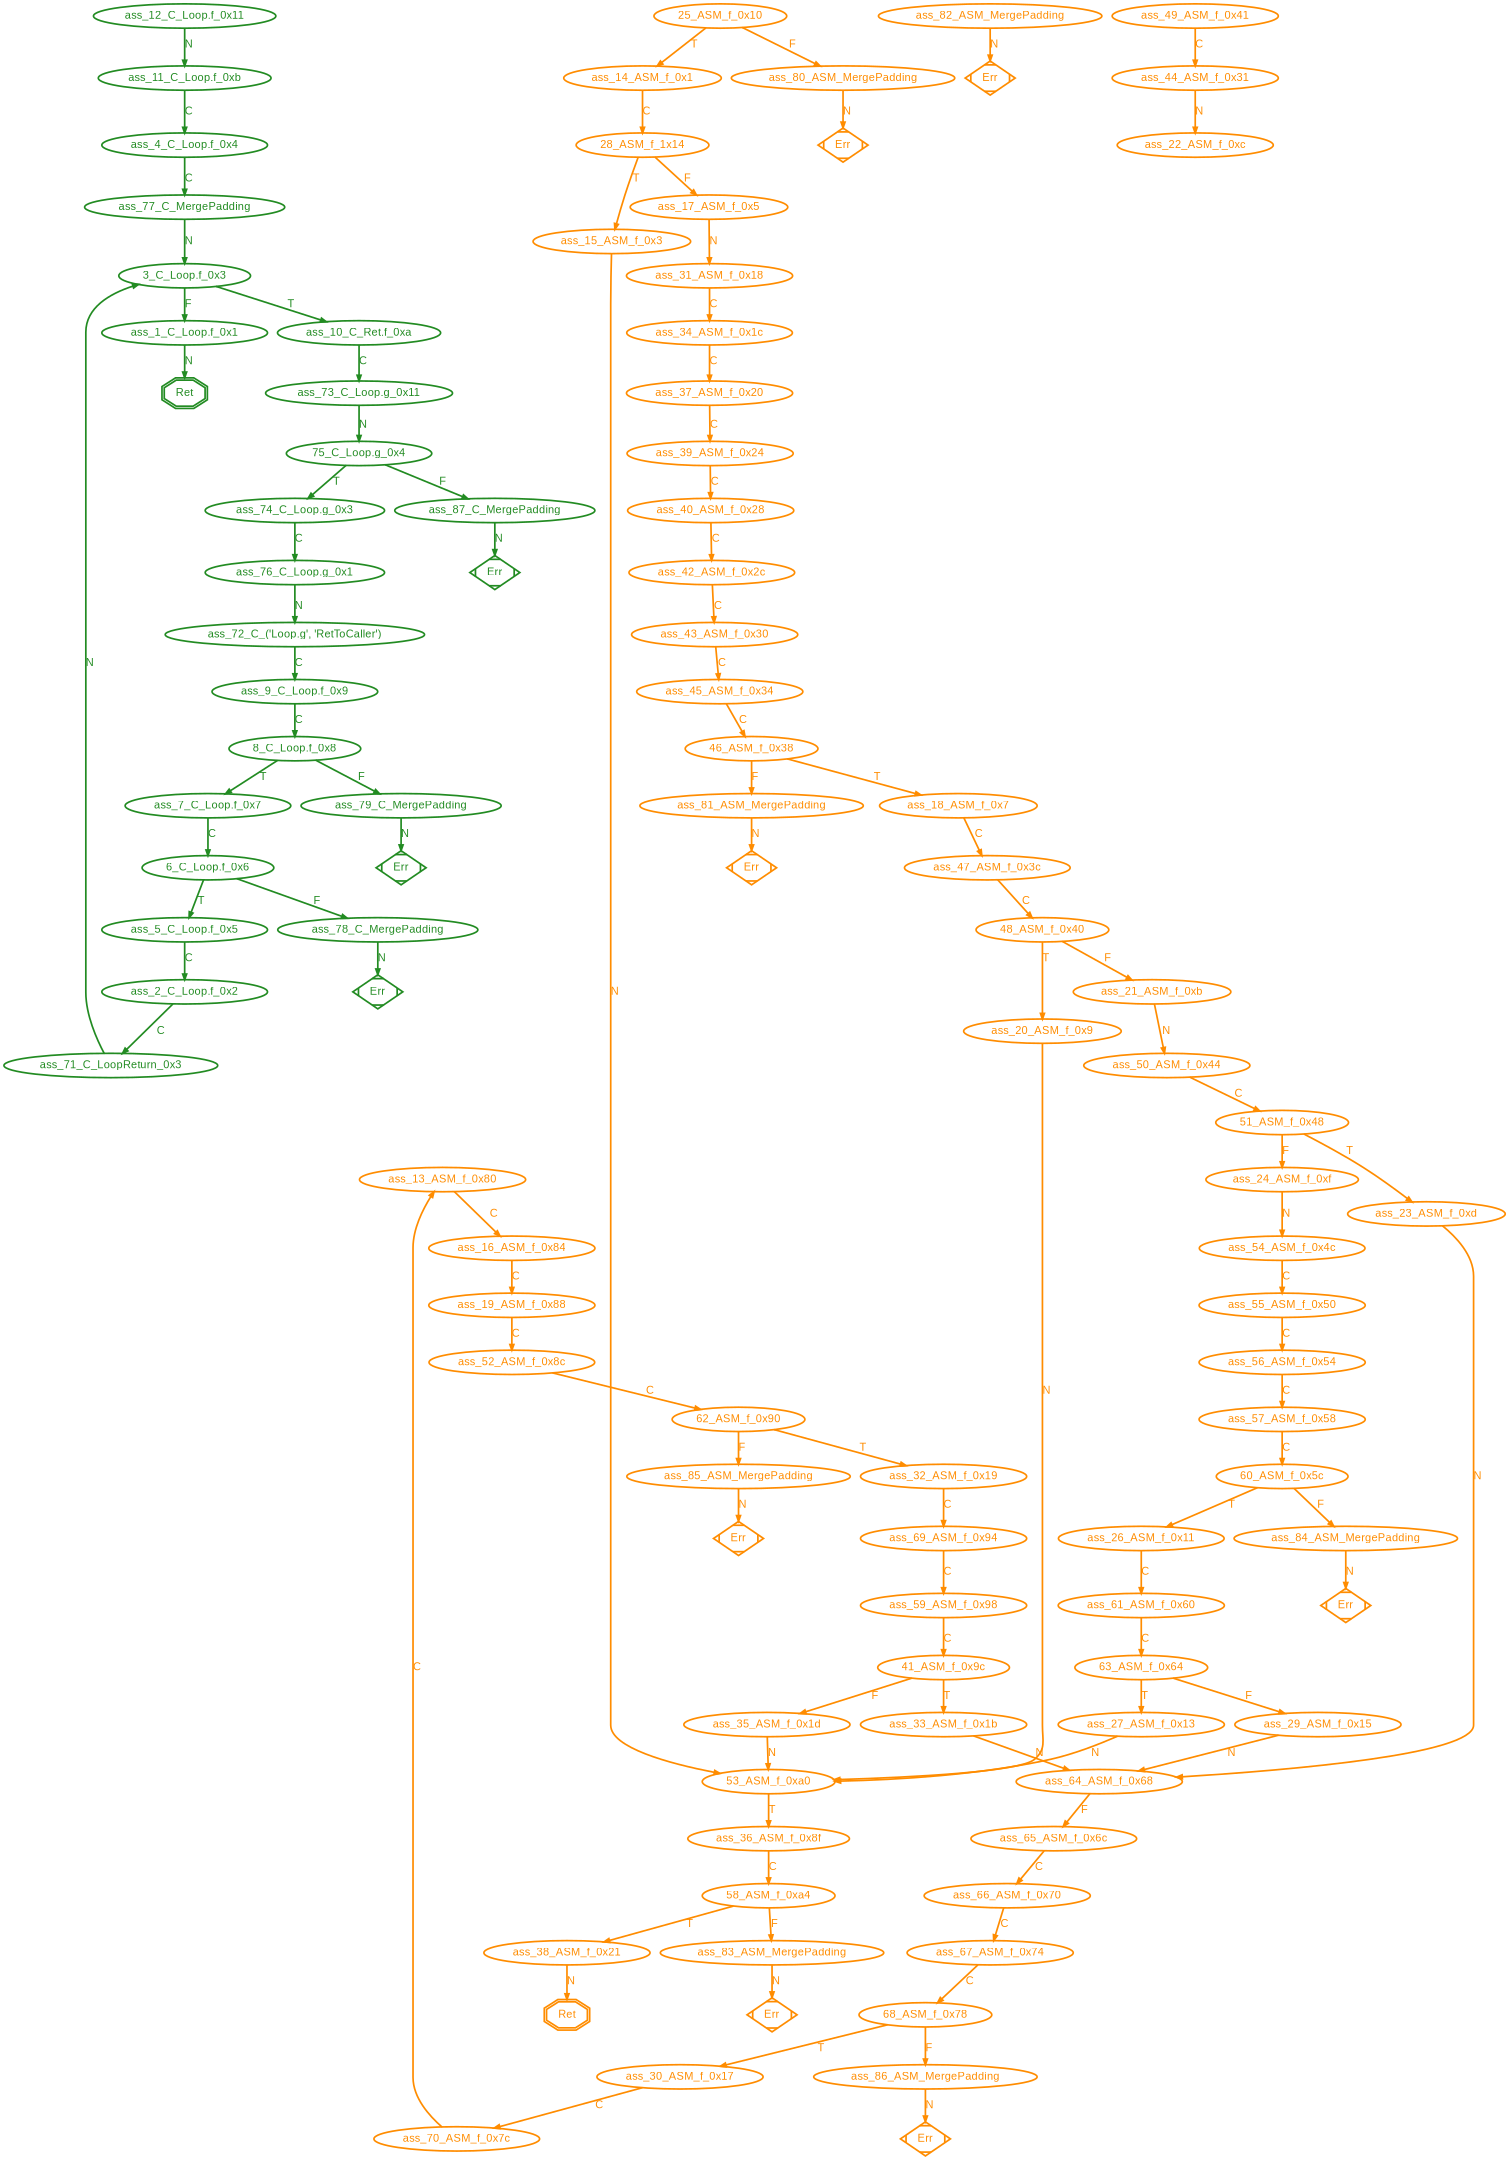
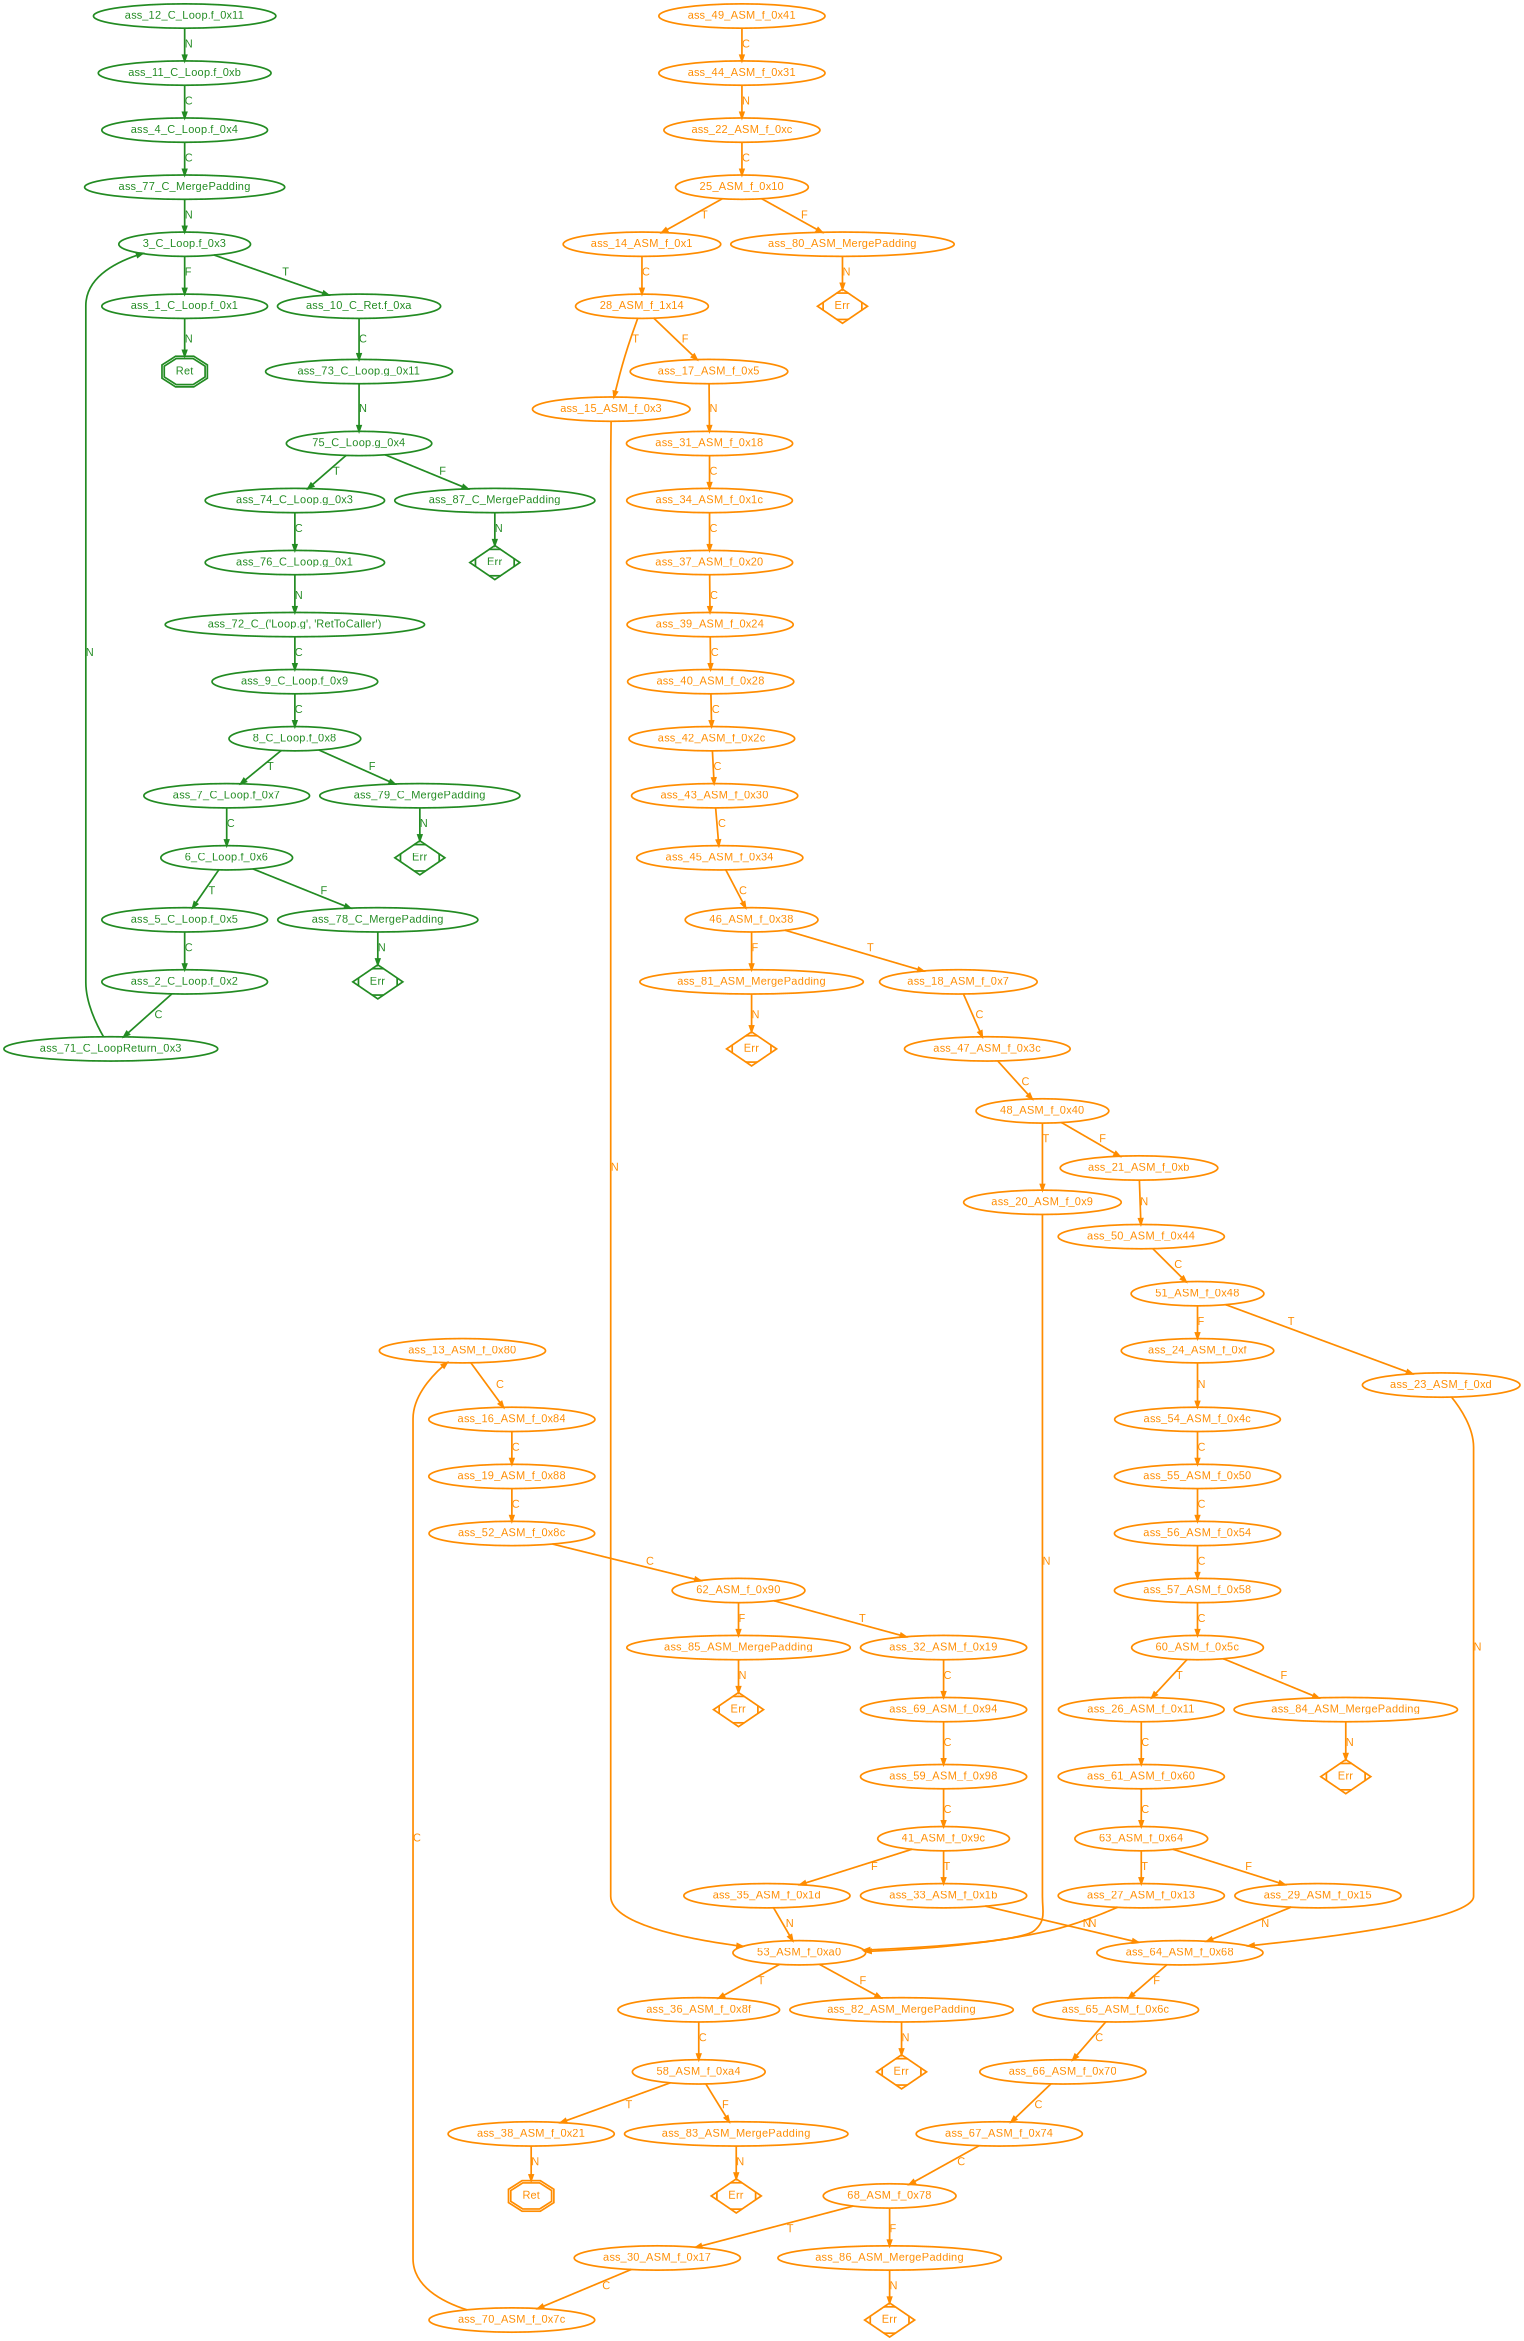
edge "ass_22_ASM_f_0xc" -> "25_ASM_f_0x10": added, label "C"
edge "53_ASM_f_0xa0" -> "ass_82_ASM_MergePadding": added, label "F"
